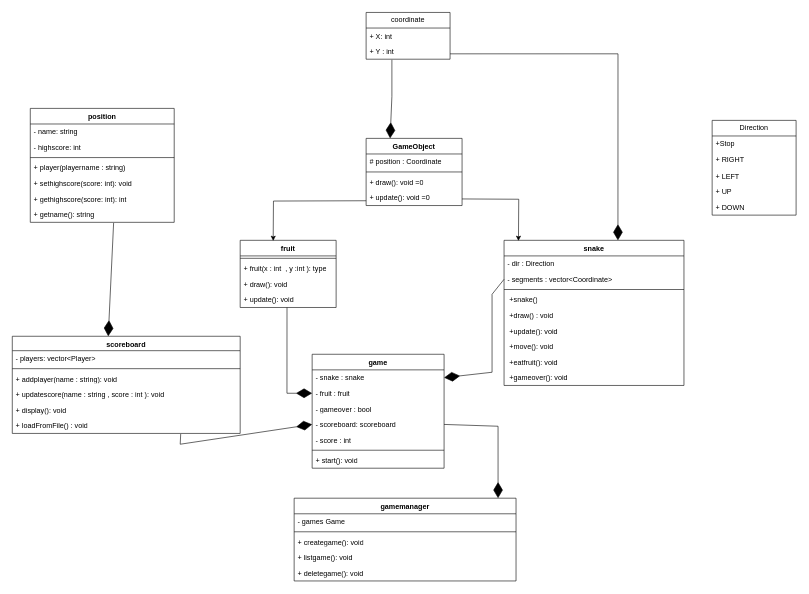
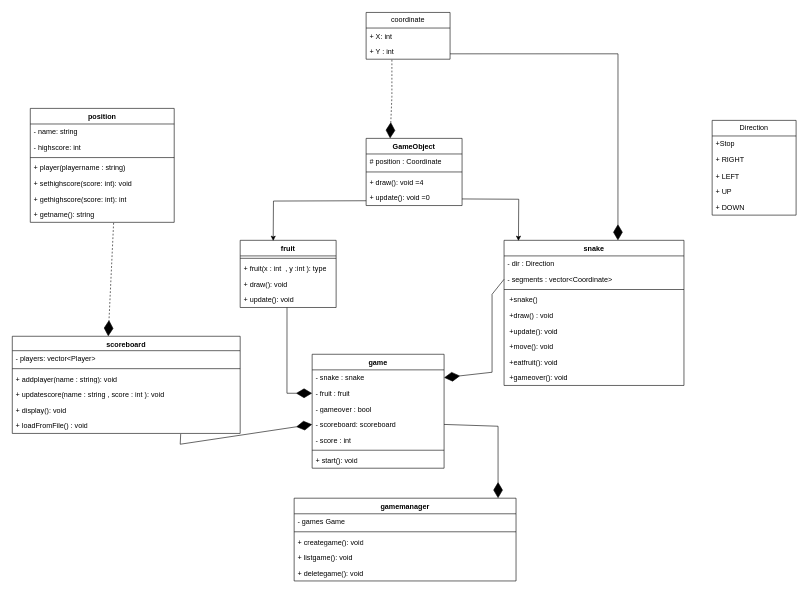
edge "+ Y : int" -> "GameObject": style solid -> dashed
node "+ draw(): void =0": label "+ draw(): void =0" -> "+ draw(): void =4"
edge "+ getname(): string" -> "scoreboard": style solid -> dashed
